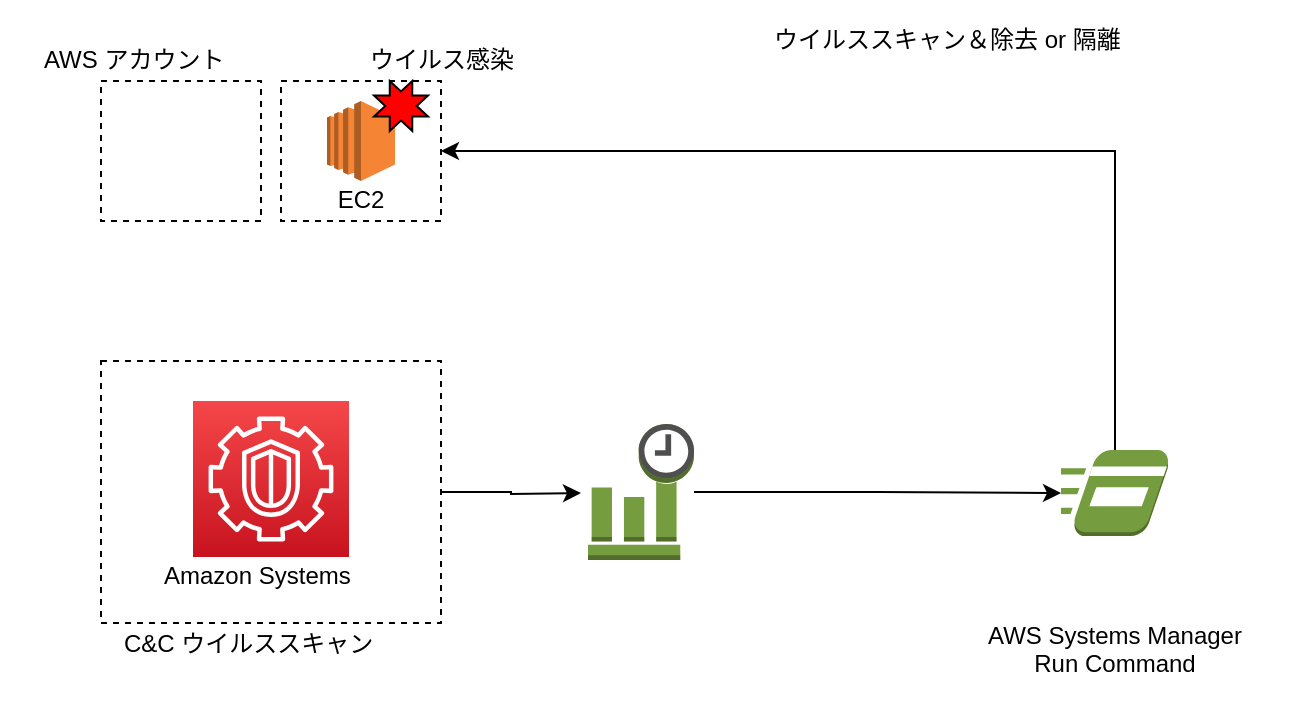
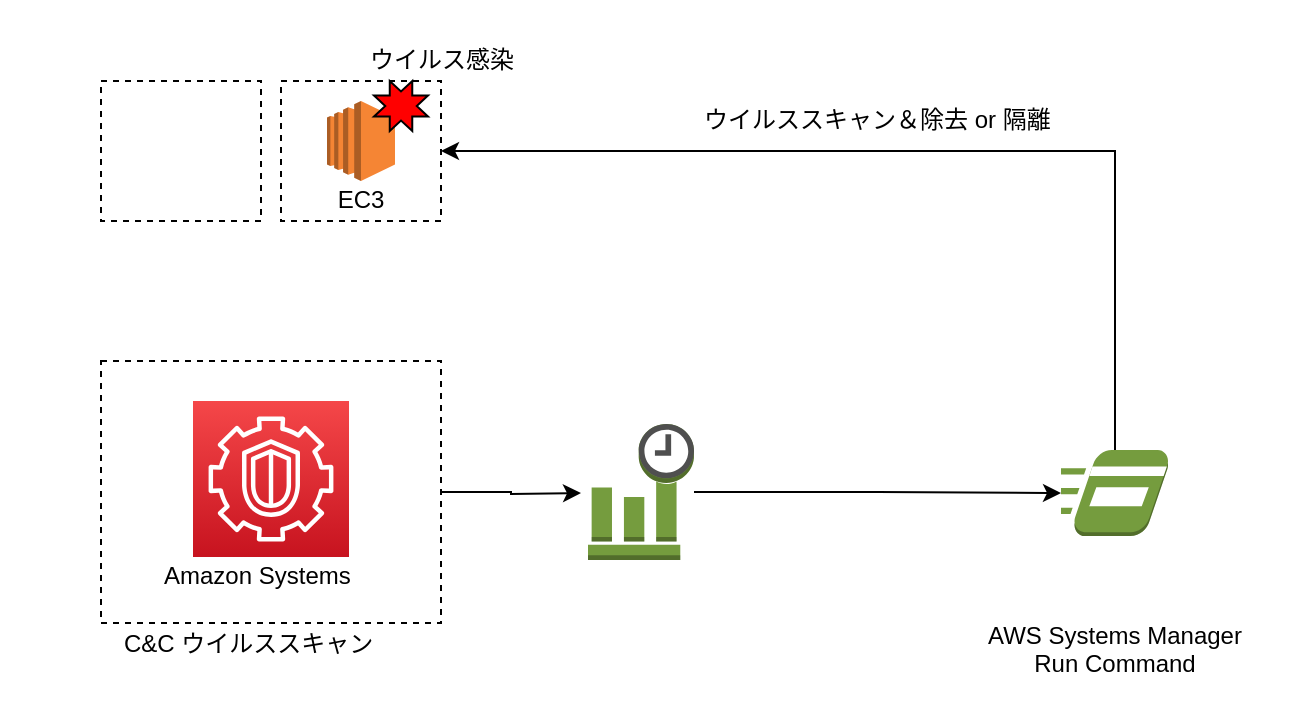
node "ウイルススキャン＆除去 or 隔離": moved (961, 41) -> (891, 121)
node "AWS アカウント": removed
node "EC2": label "EC2" -> "EC3"
